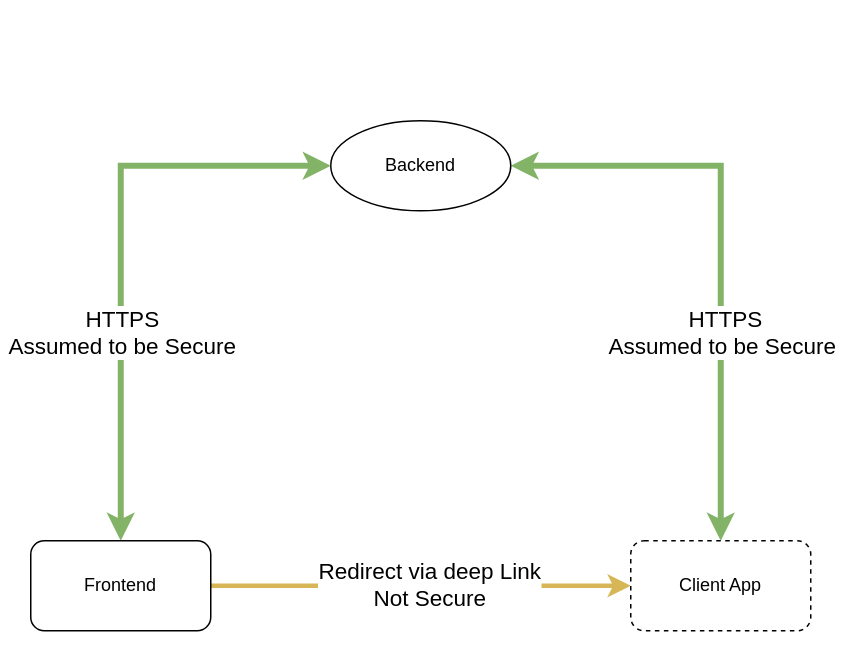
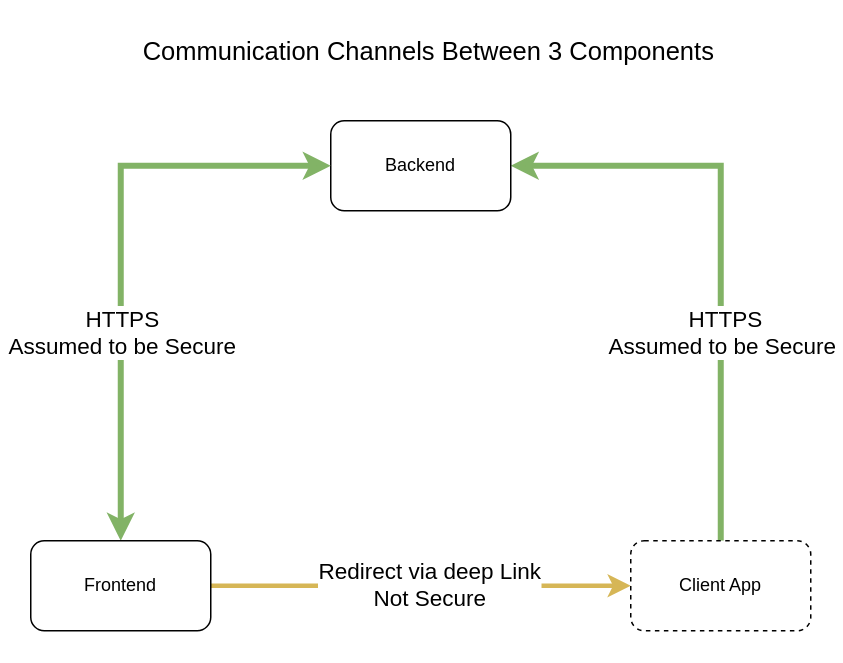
node "Communication Channels Between 3 Components": added
node "Backend": shape ellipse -> rounded rectangle
edge "Backend" -- "Client App": arrowhead classic -> none
